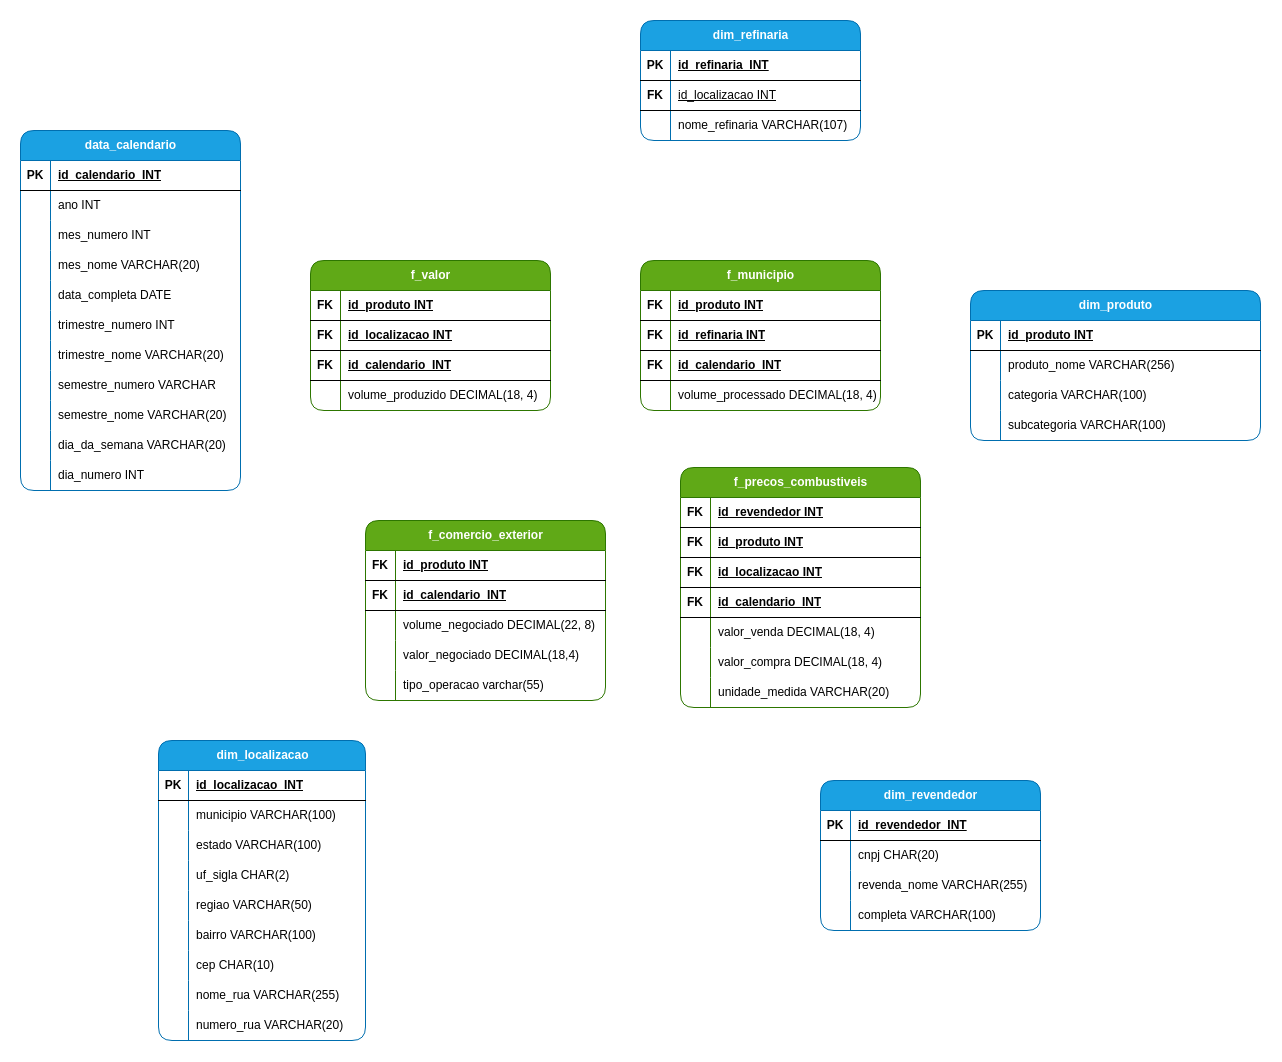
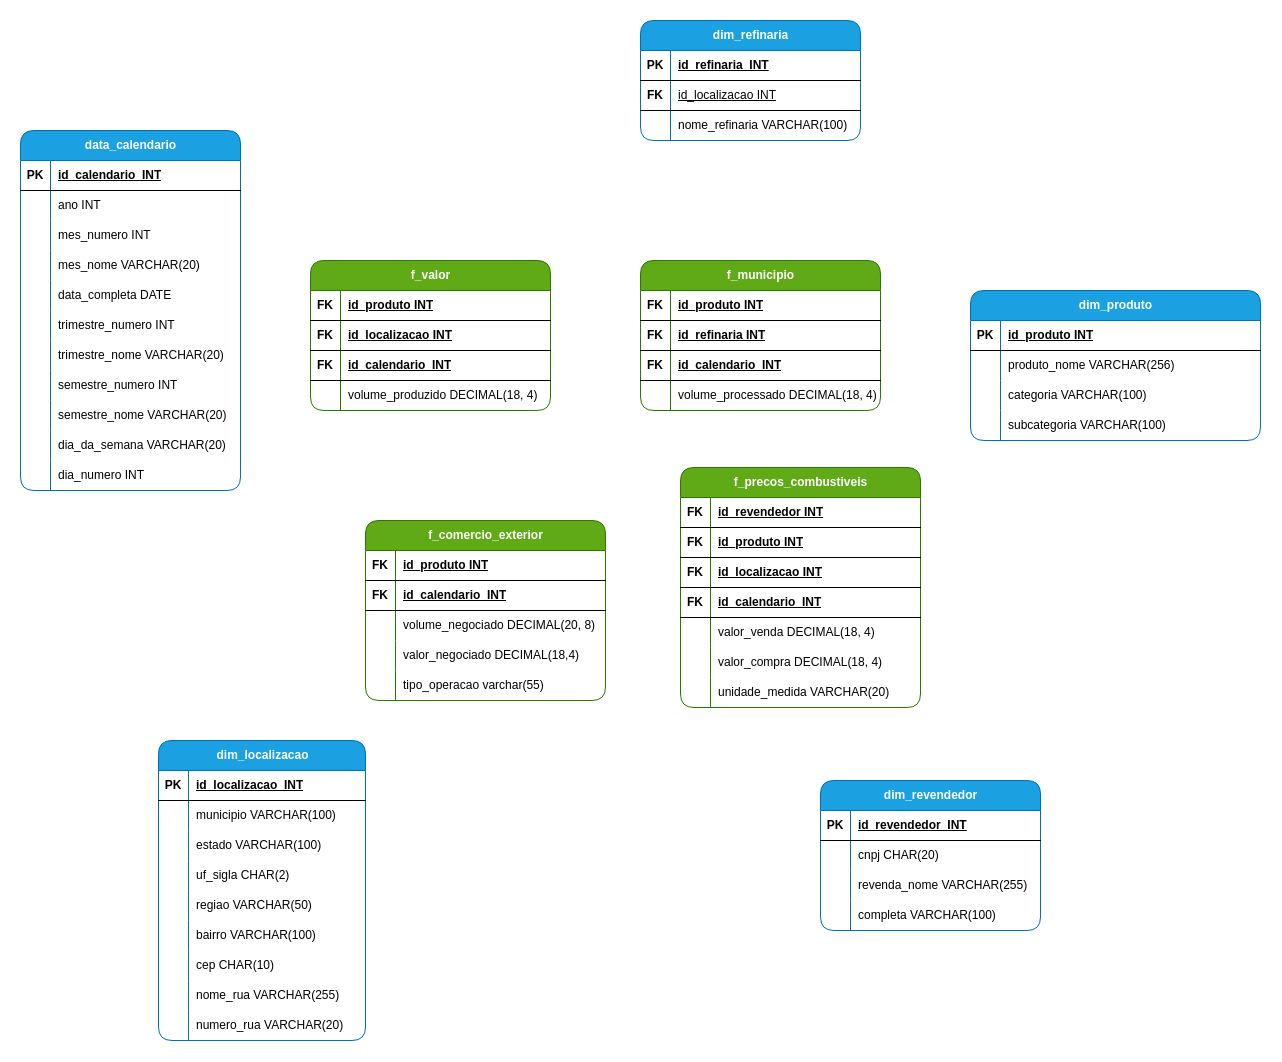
node "nome_refinaria VARCHAR(107)": label "nome_refinaria VARCHAR(107)" -> "nome_refinaria VARCHAR(100)"
node "semestre_numero VARCHAR": label "semestre_numero VARCHAR" -> "semestre_numero INT"
node "volume_negociado DECIMAL(22, 8)": label "volume_negociado DECIMAL(22, 8)" -> "volume_negociado DECIMAL(20, 8)"
